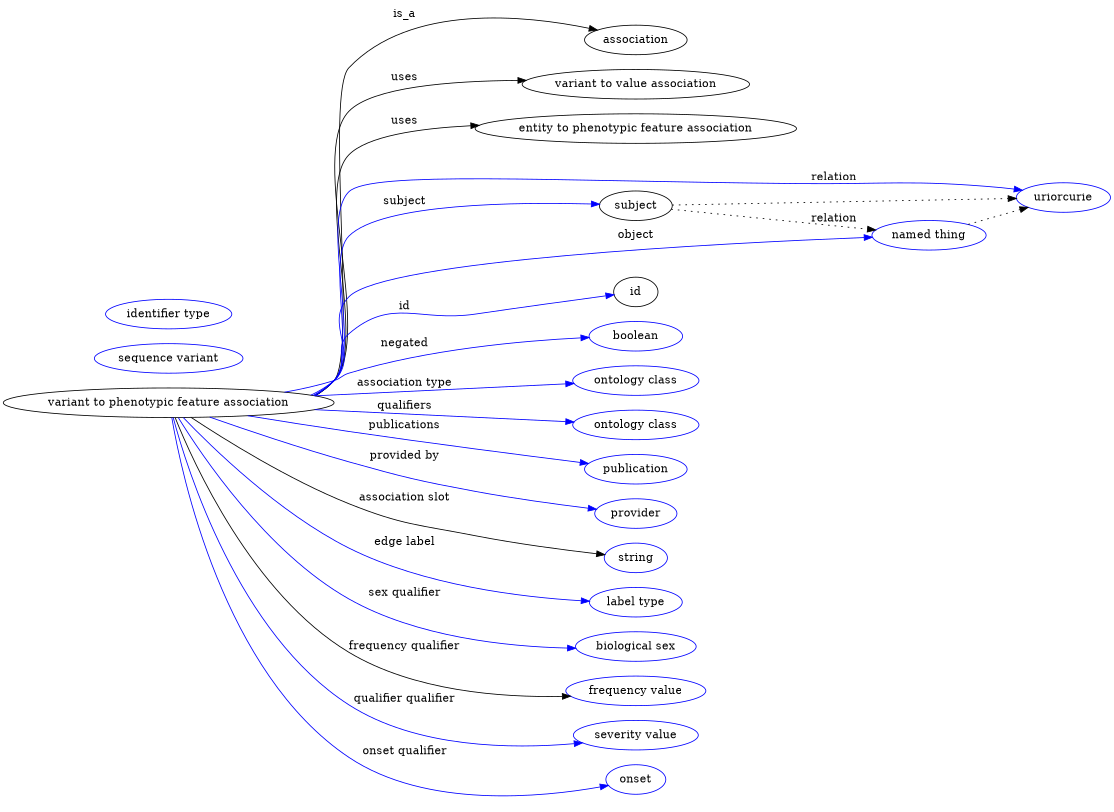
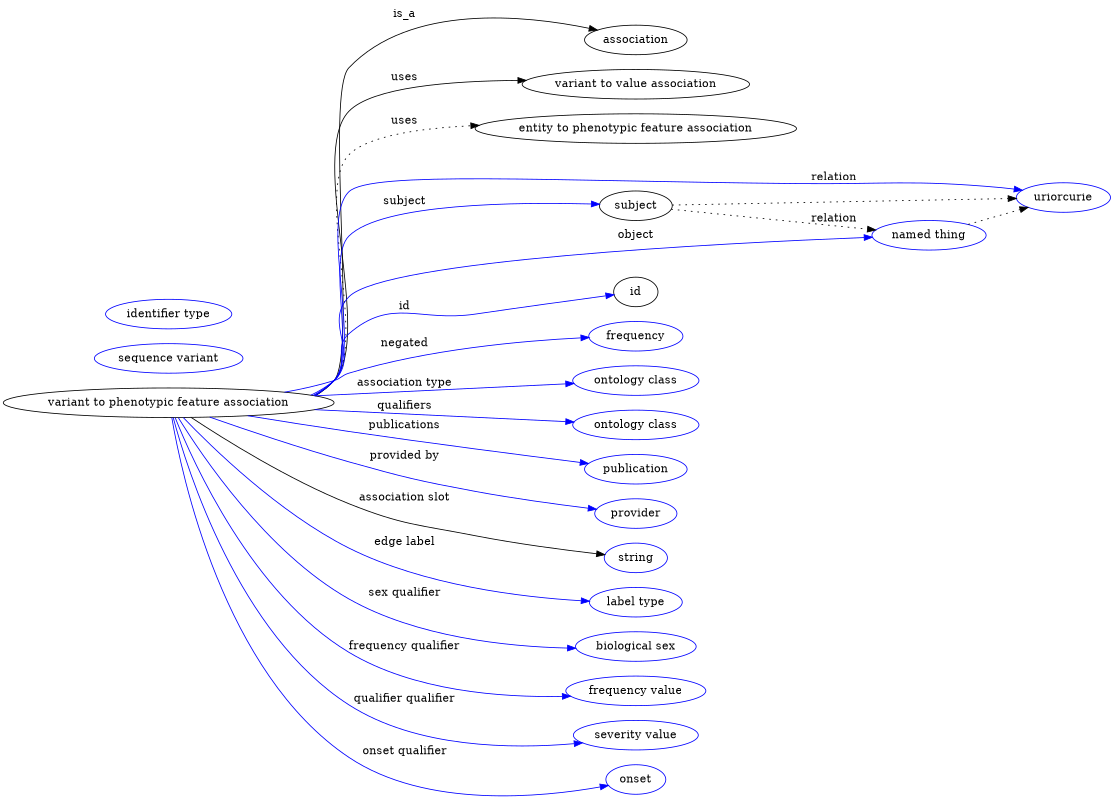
edge "variant to phenotypic feature association" -> "entity to phenotypic feature association": style solid -> dotted
node "boolean": label "boolean" -> "frequency"
edge "variant to phenotypic feature association" -> "frequency value": color black -> blue
